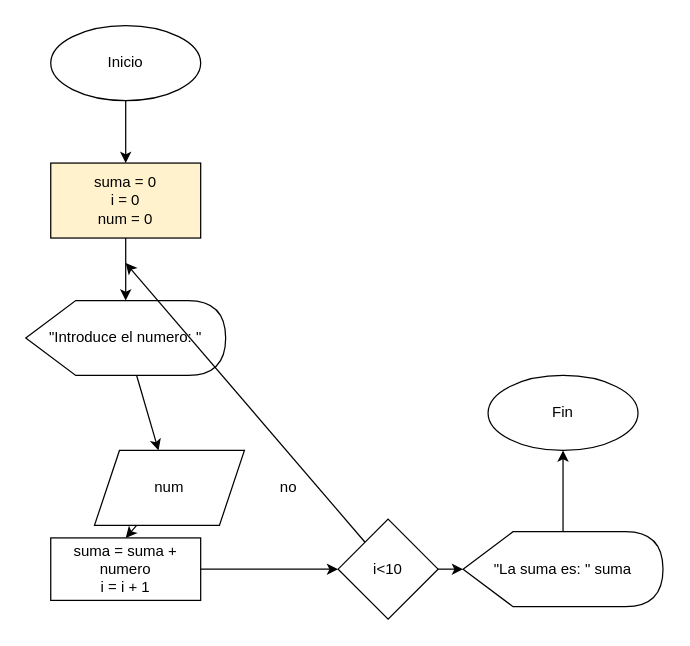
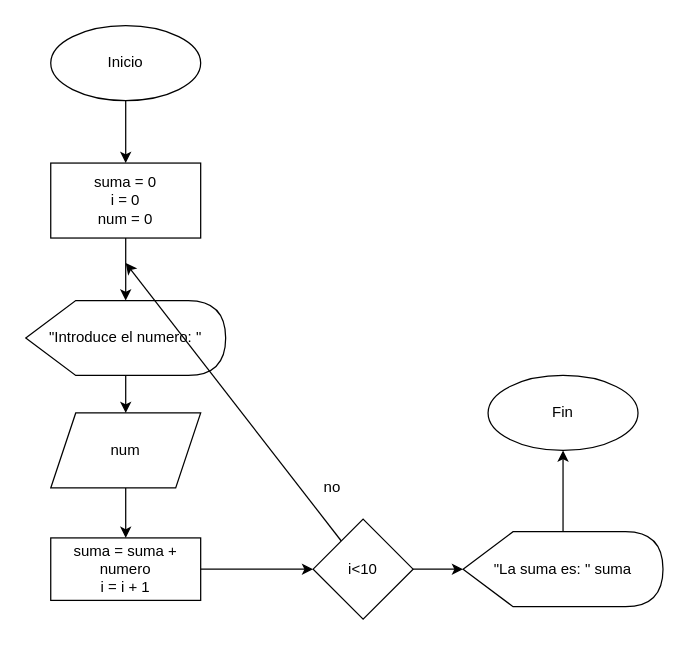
node "suma = 0 i = 0 num = 0": fillcolor #fff2cc -> #ffffff
node "num": moved (169, 488) -> (126, 451)
node "no": moved (288, 488) -> (332, 488)
node "i<10": moved (388, 569) -> (363, 569)
